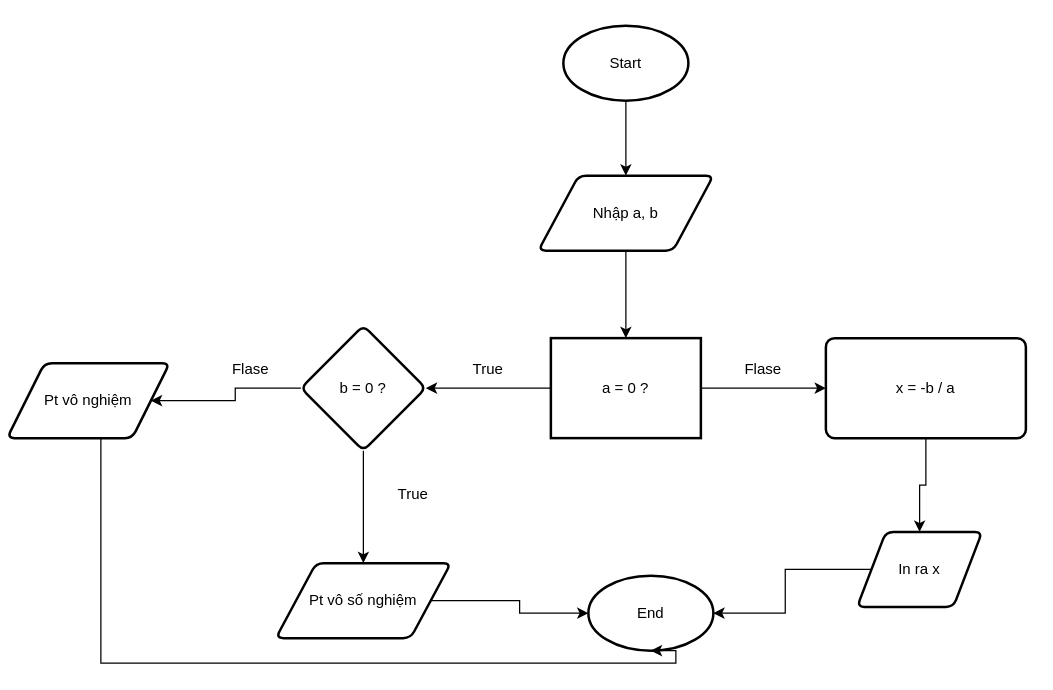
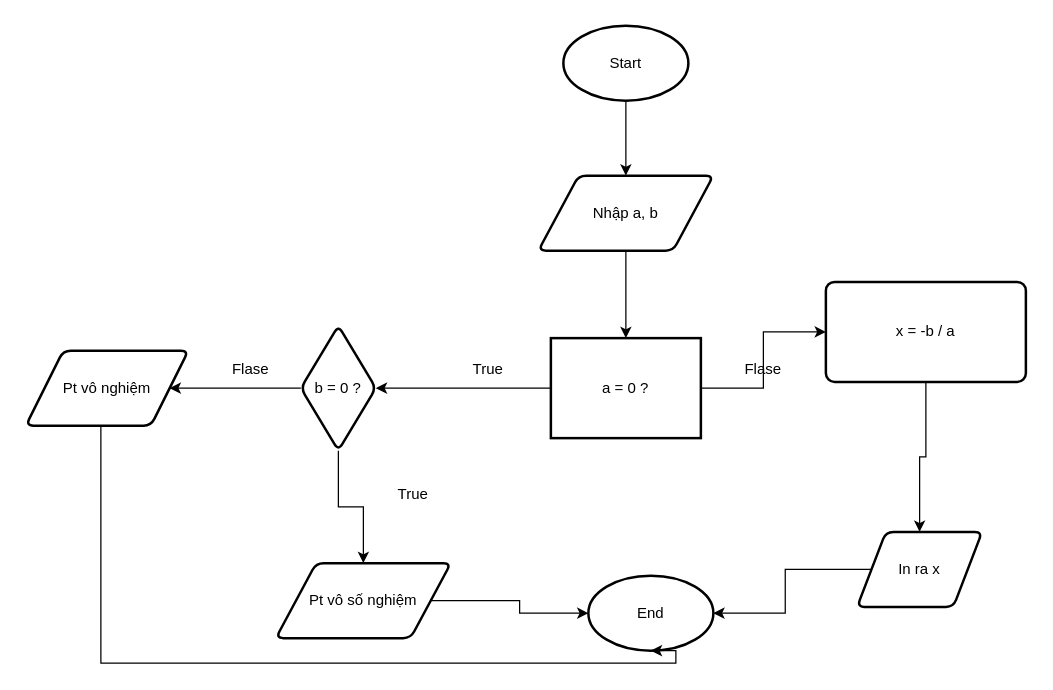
node "b = 0 ?": size 125x125 -> 75x125
node "x = -b / a": moved (926, 388) -> (926, 332)
node "Pt vô nghiệm": moved (88, 401) -> (107, 388)
